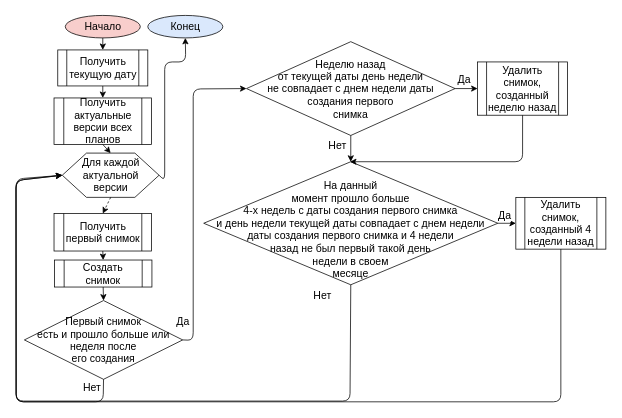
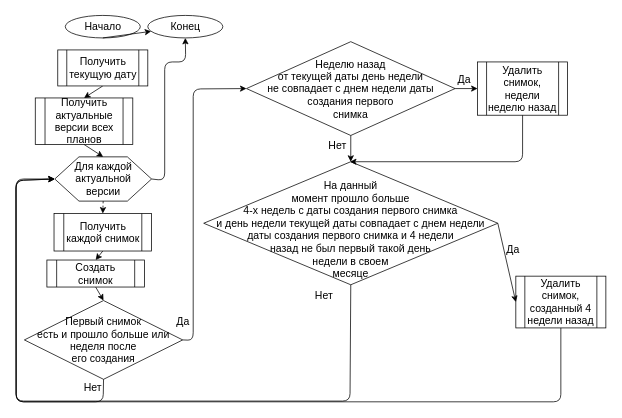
node "Начало": fillcolor #f8cecc -> #ffffff
node "Конец": fillcolor #dae8fc -> #ffffff
edge "Начало" -> "Получить текущую дату": now "Начало" -> "Конец"
node "Удалить снимок, созданный неделю назад": label "Удалить снимок, созданный неделю назад" -> "Удалить снимок, недели неделю назад"
node "Получить актуальные версии всех планов": moved (103, 121) -> (84, 121)
node "Для каждой актуальной версии": moved (111, 175) -> (103, 179)
node "Удалить снимок, созданный 4 недели назад": moved (561, 223) -> (561, 302)
node "Получить первый снимок": label "Получить первый снимок" -> "Получить каждой снимок"
node "Создать снимок": moved (103, 273) -> (96, 273)
